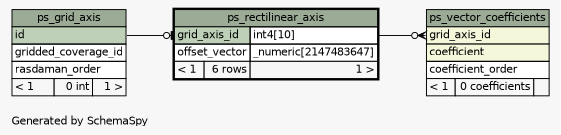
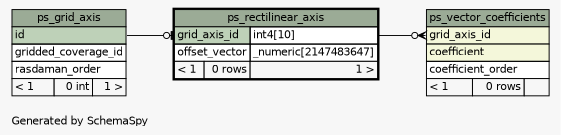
node "ps_rectilinear_axis": text "6 rows" -> "0 rows"
node "ps_vector_coefficients": text "0 coefficients" -> "0 rows"
